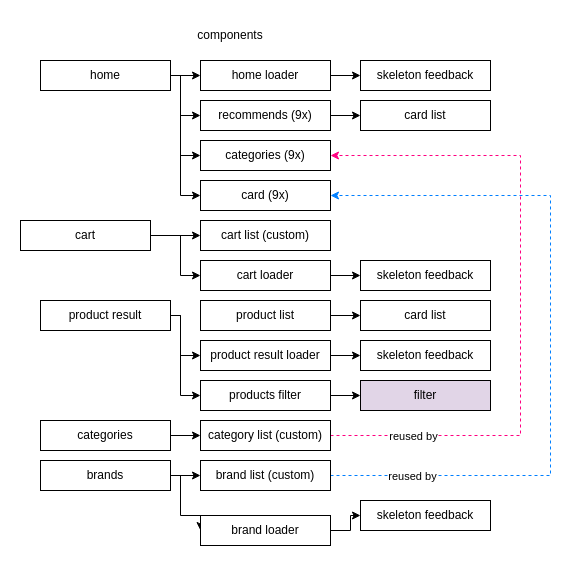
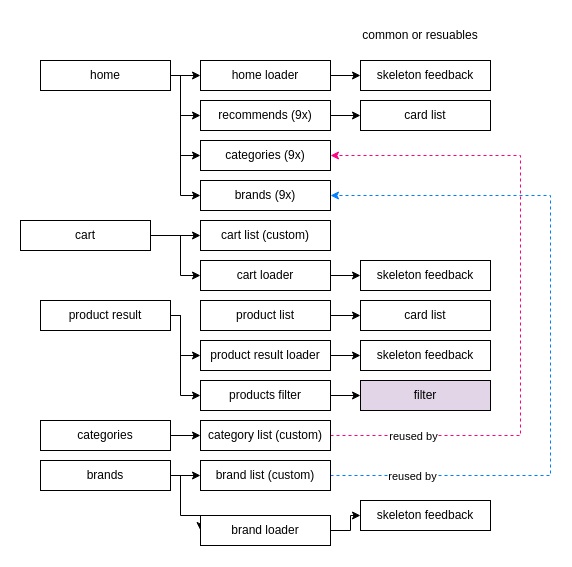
node "components": removed
node "common or resuables": added
node "card (9x)": label "card (9x)" -> "brands (9x)"
